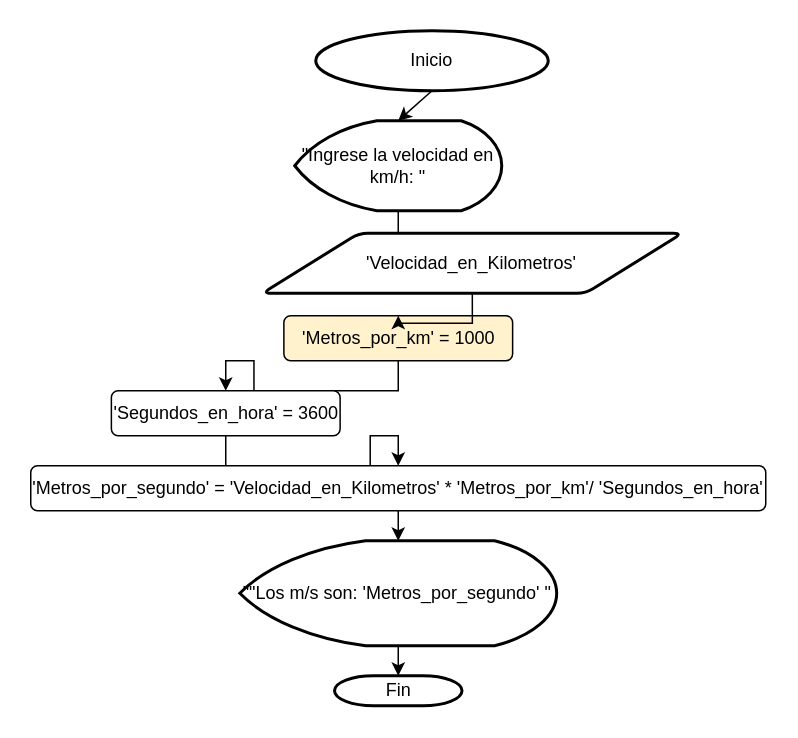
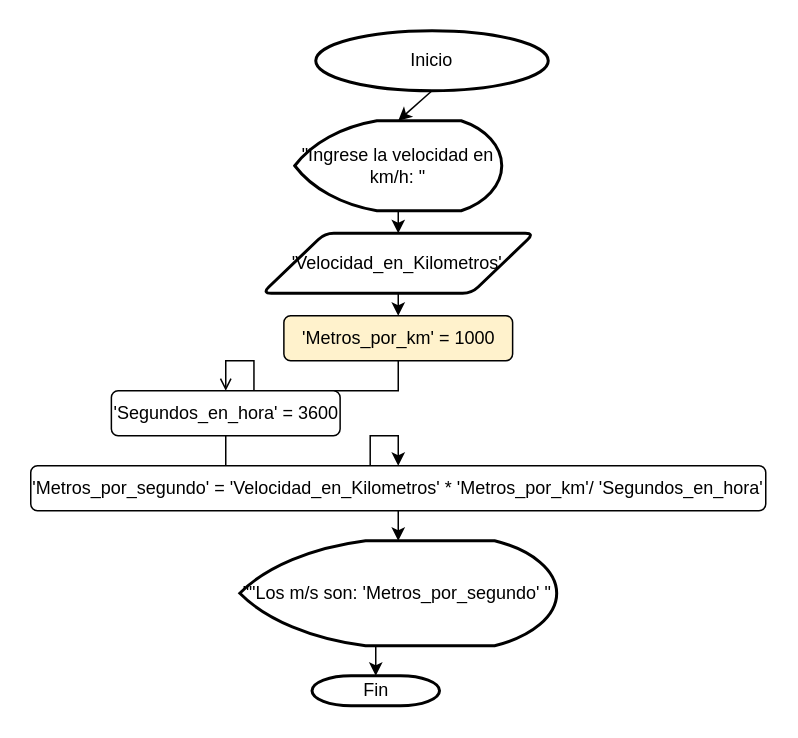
node "'Velocidad_en_Kilometros'": size 420x60 -> 272x60
edge "'Metros_por_km' = 1000" -> "'Segundos_en_hora' = 3600": arrowhead classic -> open
node "Fin": moved (398, 691) -> (376, 691)
